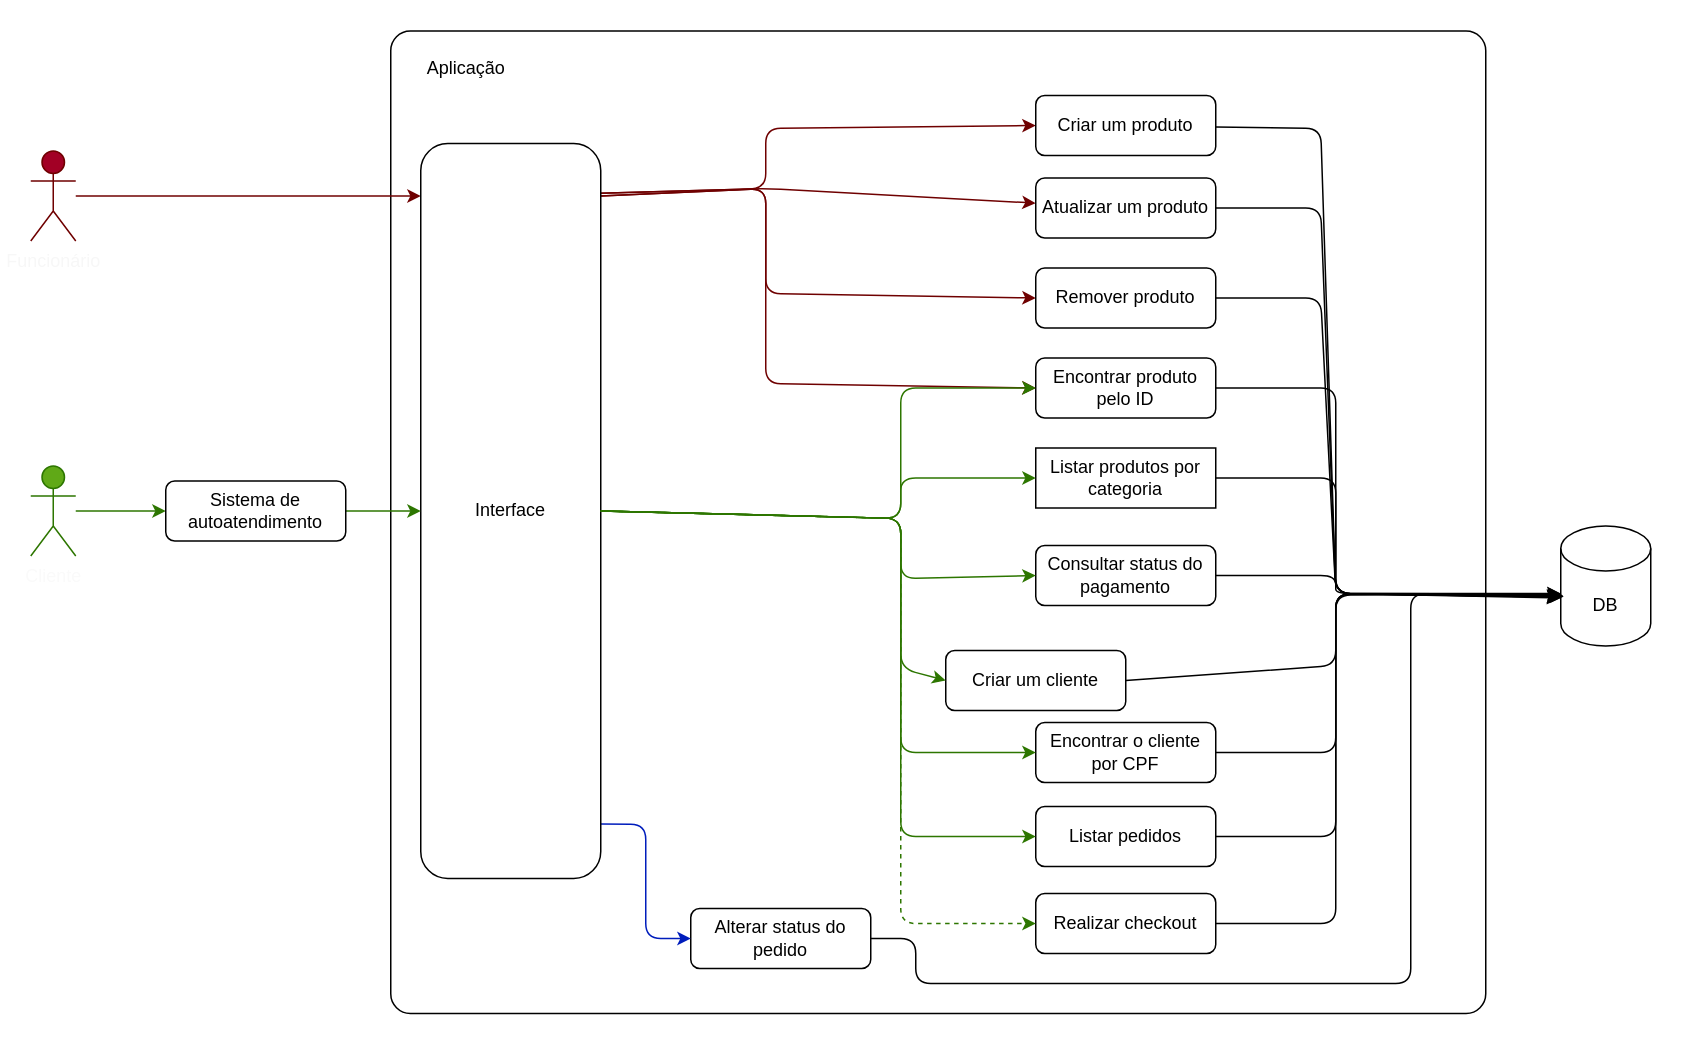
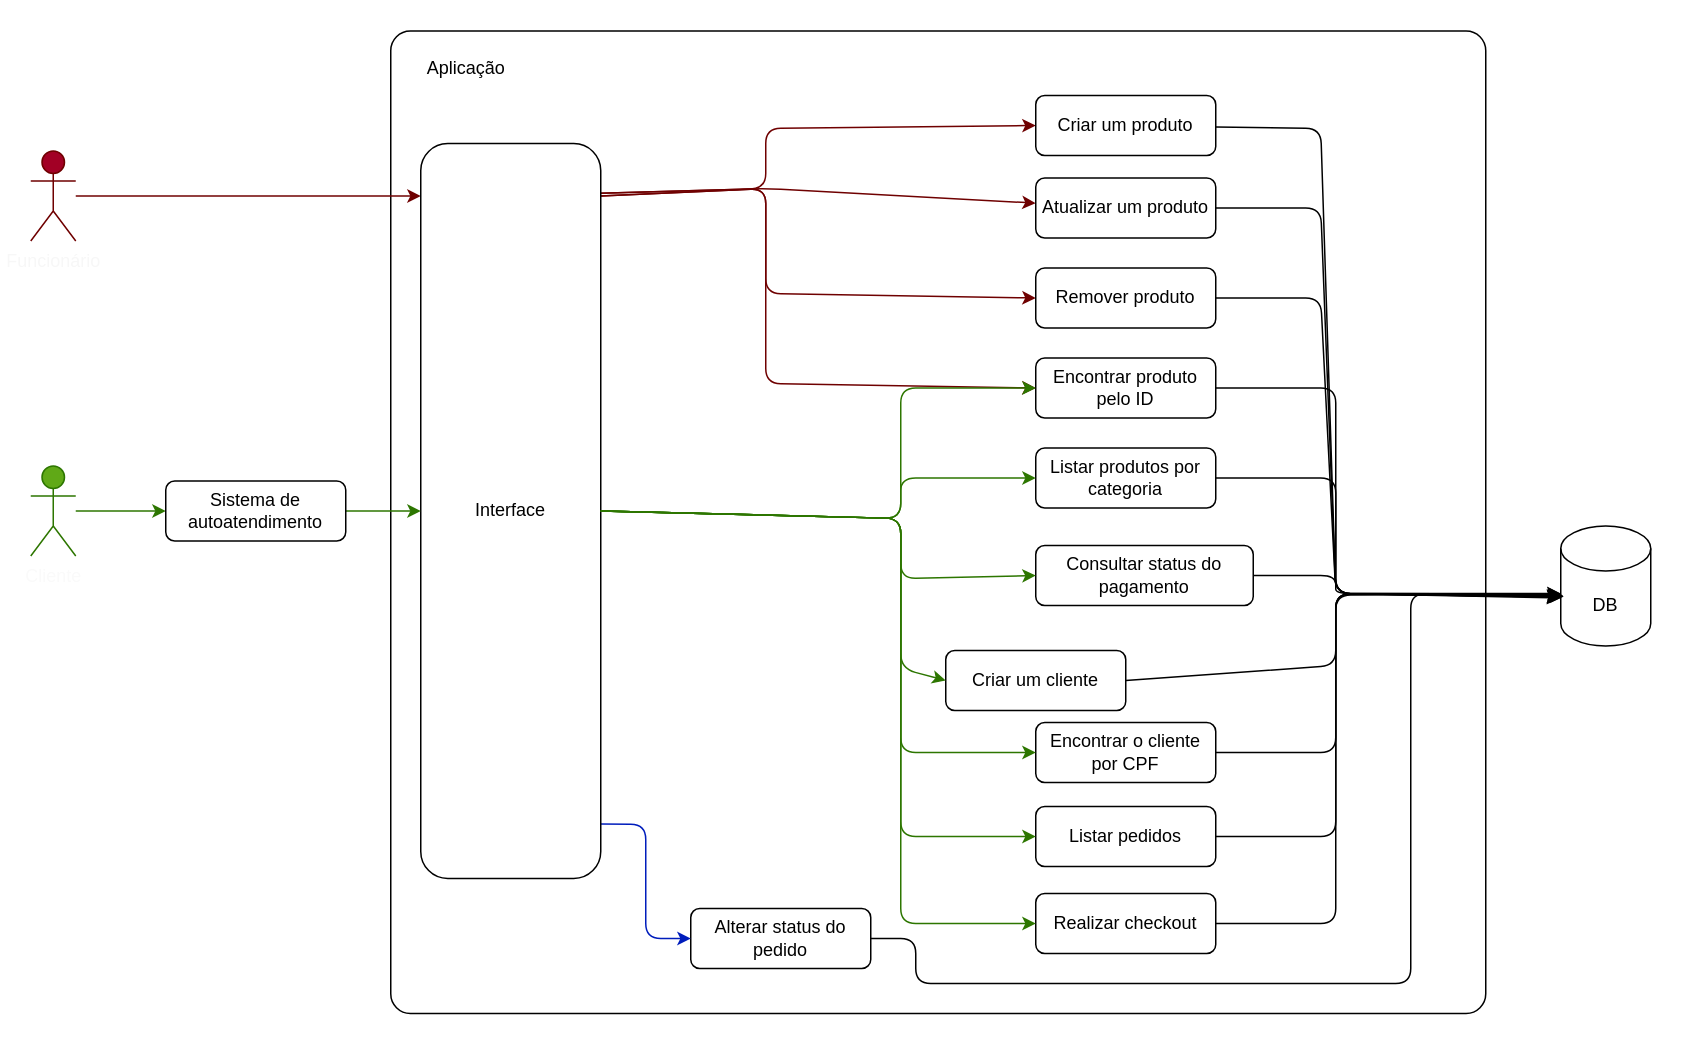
node "Listar produtos por categoria": shape rectangle -> rounded rectangle
node "Consultar status do pagamento": size 180x60 -> 218x60
edge "Interface" -> "Realizar checkout": style dashed -> solid
